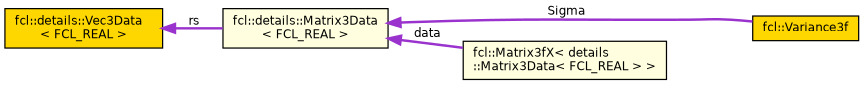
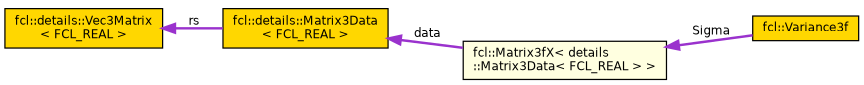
edge "fcl::Variance3f" -> "fcl::details::Matrix3Data < FCL_REAL >": now "fcl::Variance3f" -> "fcl::Matrix3fX< details ::Matrix3Data< FCL_REAL > >"
node "fcl::details::Vec3Data < FCL_REAL >": label "fcl::details::Vec3Data < FCL_REAL >" -> "fcl::details::Vec3Matrix < FCL_REAL >"
node "fcl::details::Matrix3Data < FCL_REAL >": fillcolor lightyellow -> gold
